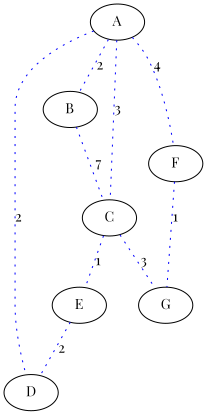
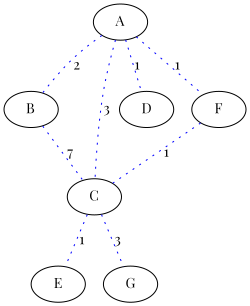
edge "A" -- "F": label "4" -> "1"
edge "A" -- "D": label "2" -> "1"
edge "F" -- "G": now "F" -- "C"
edge "E" -- "D": removed, label "2"
